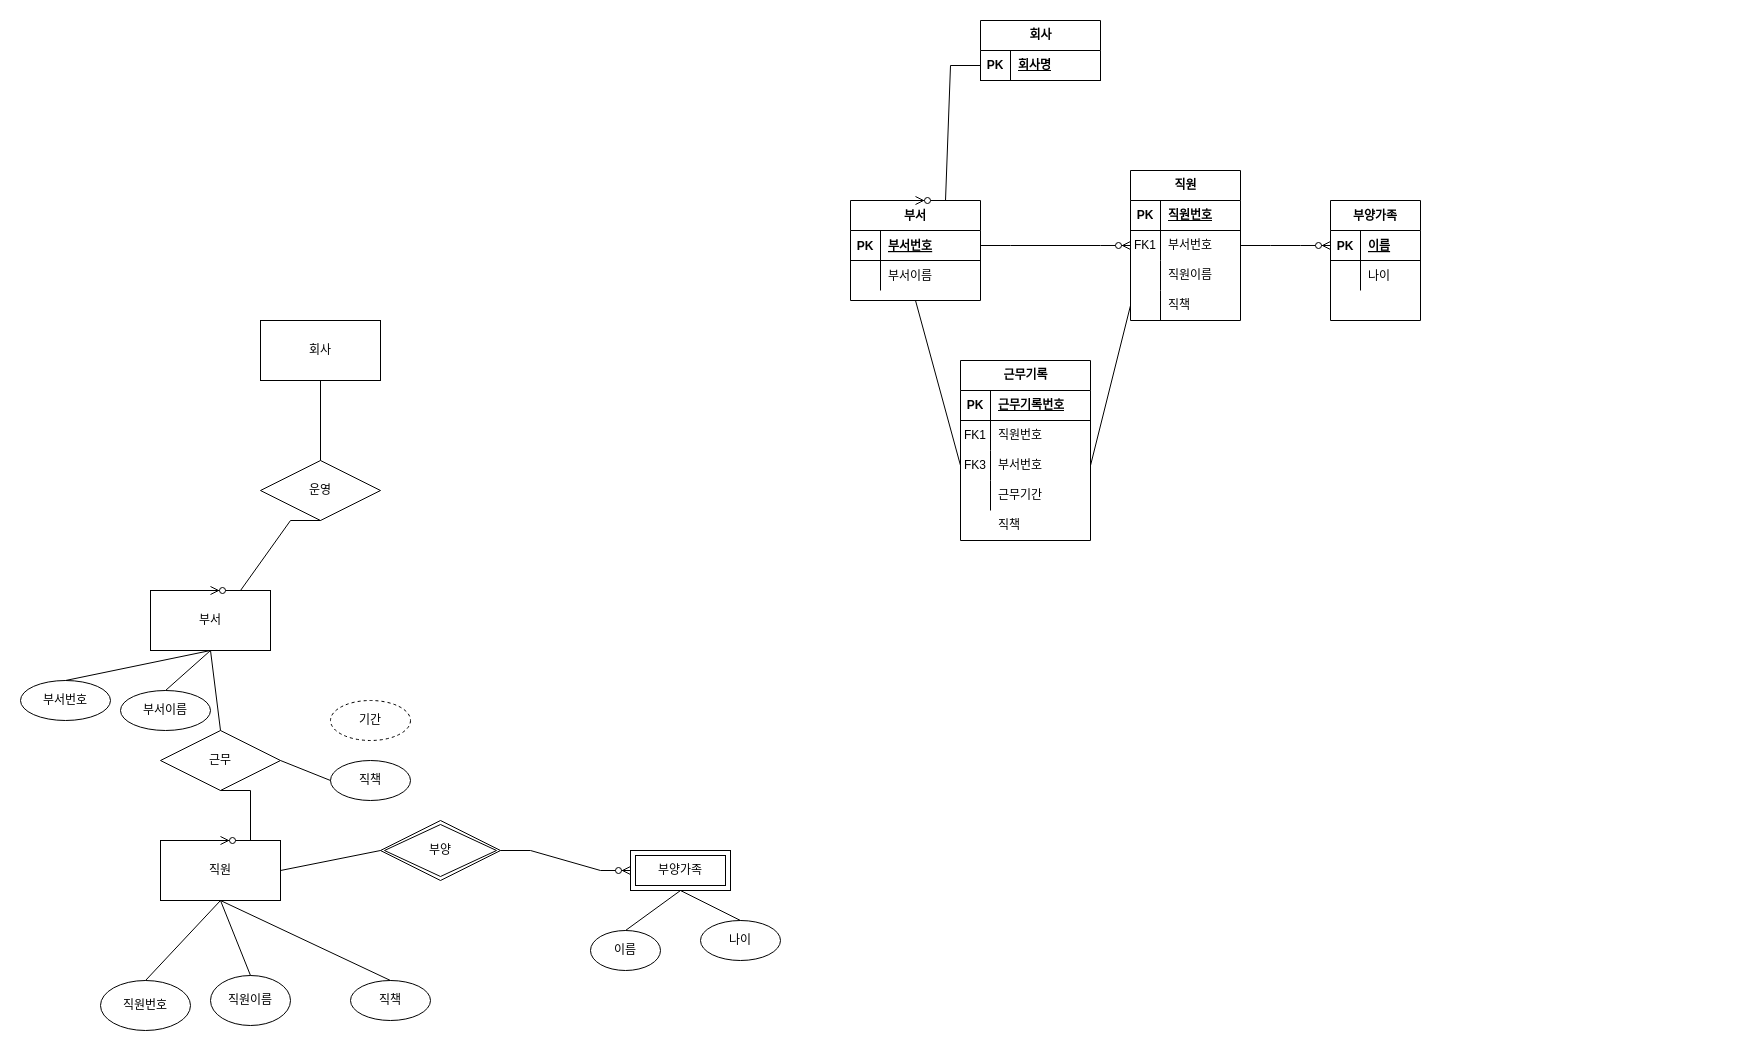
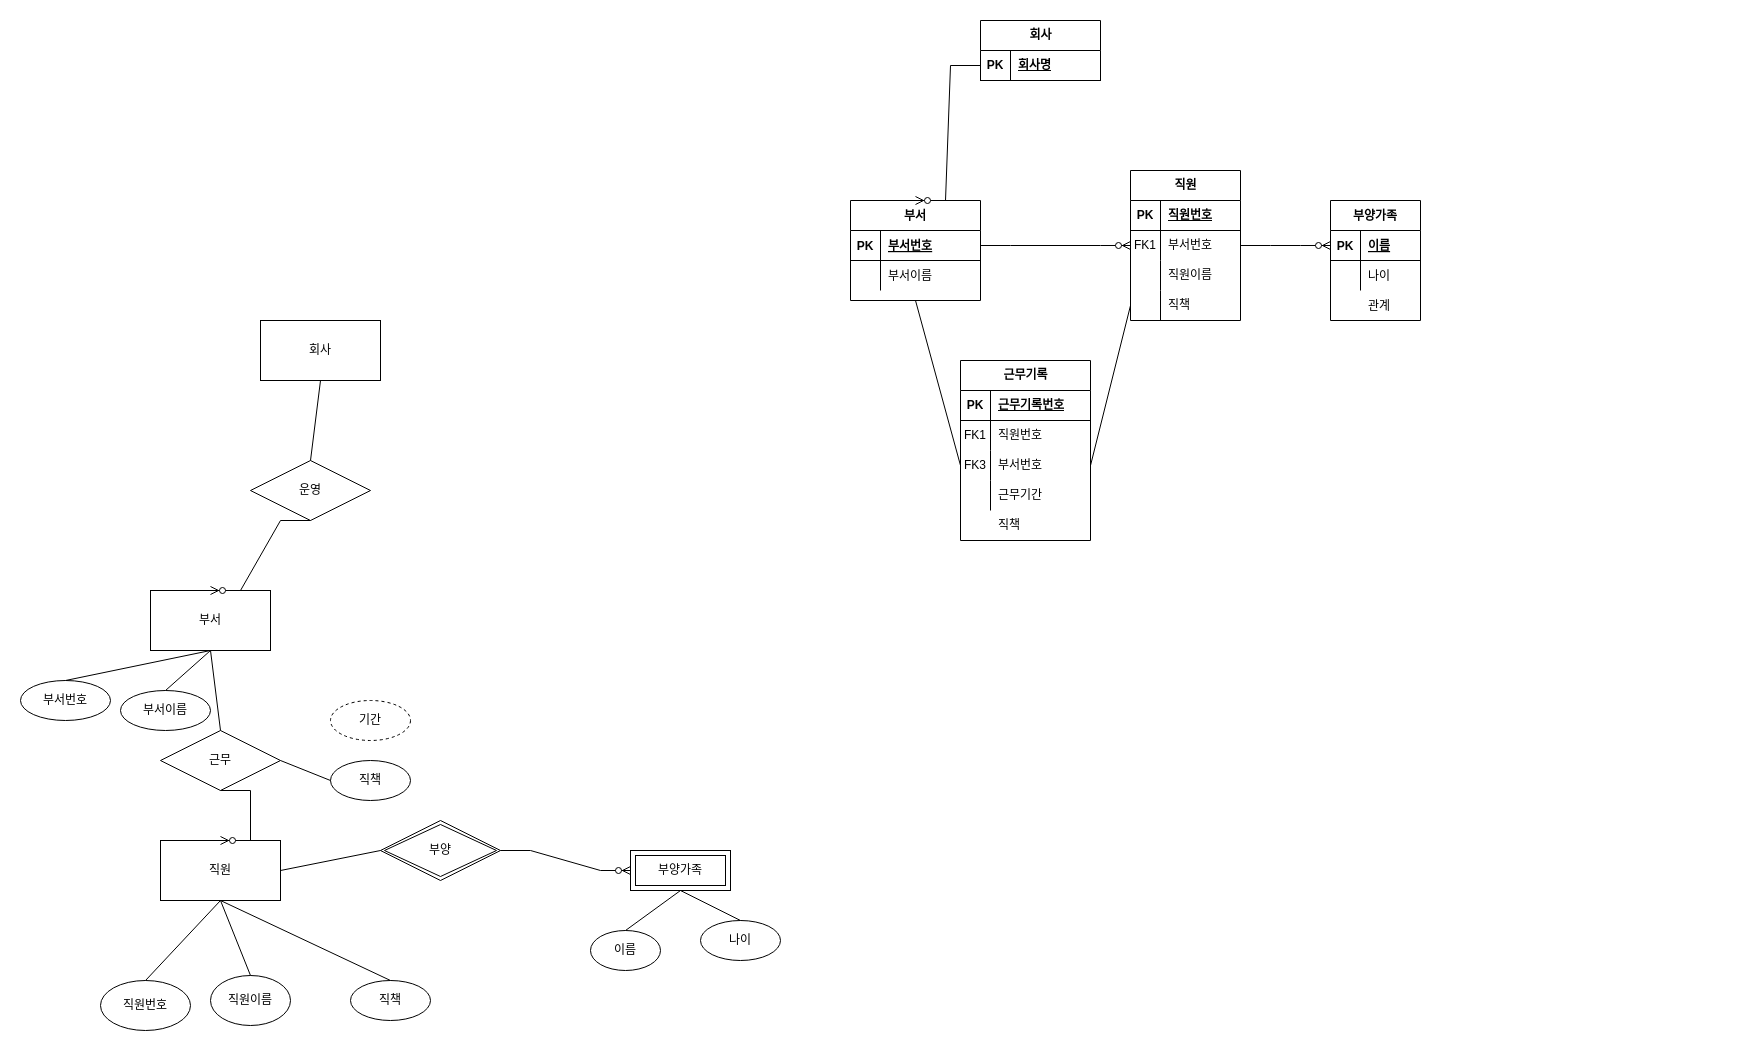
node "관계": added
node "운영": moved (321, 491) -> (311, 491)
